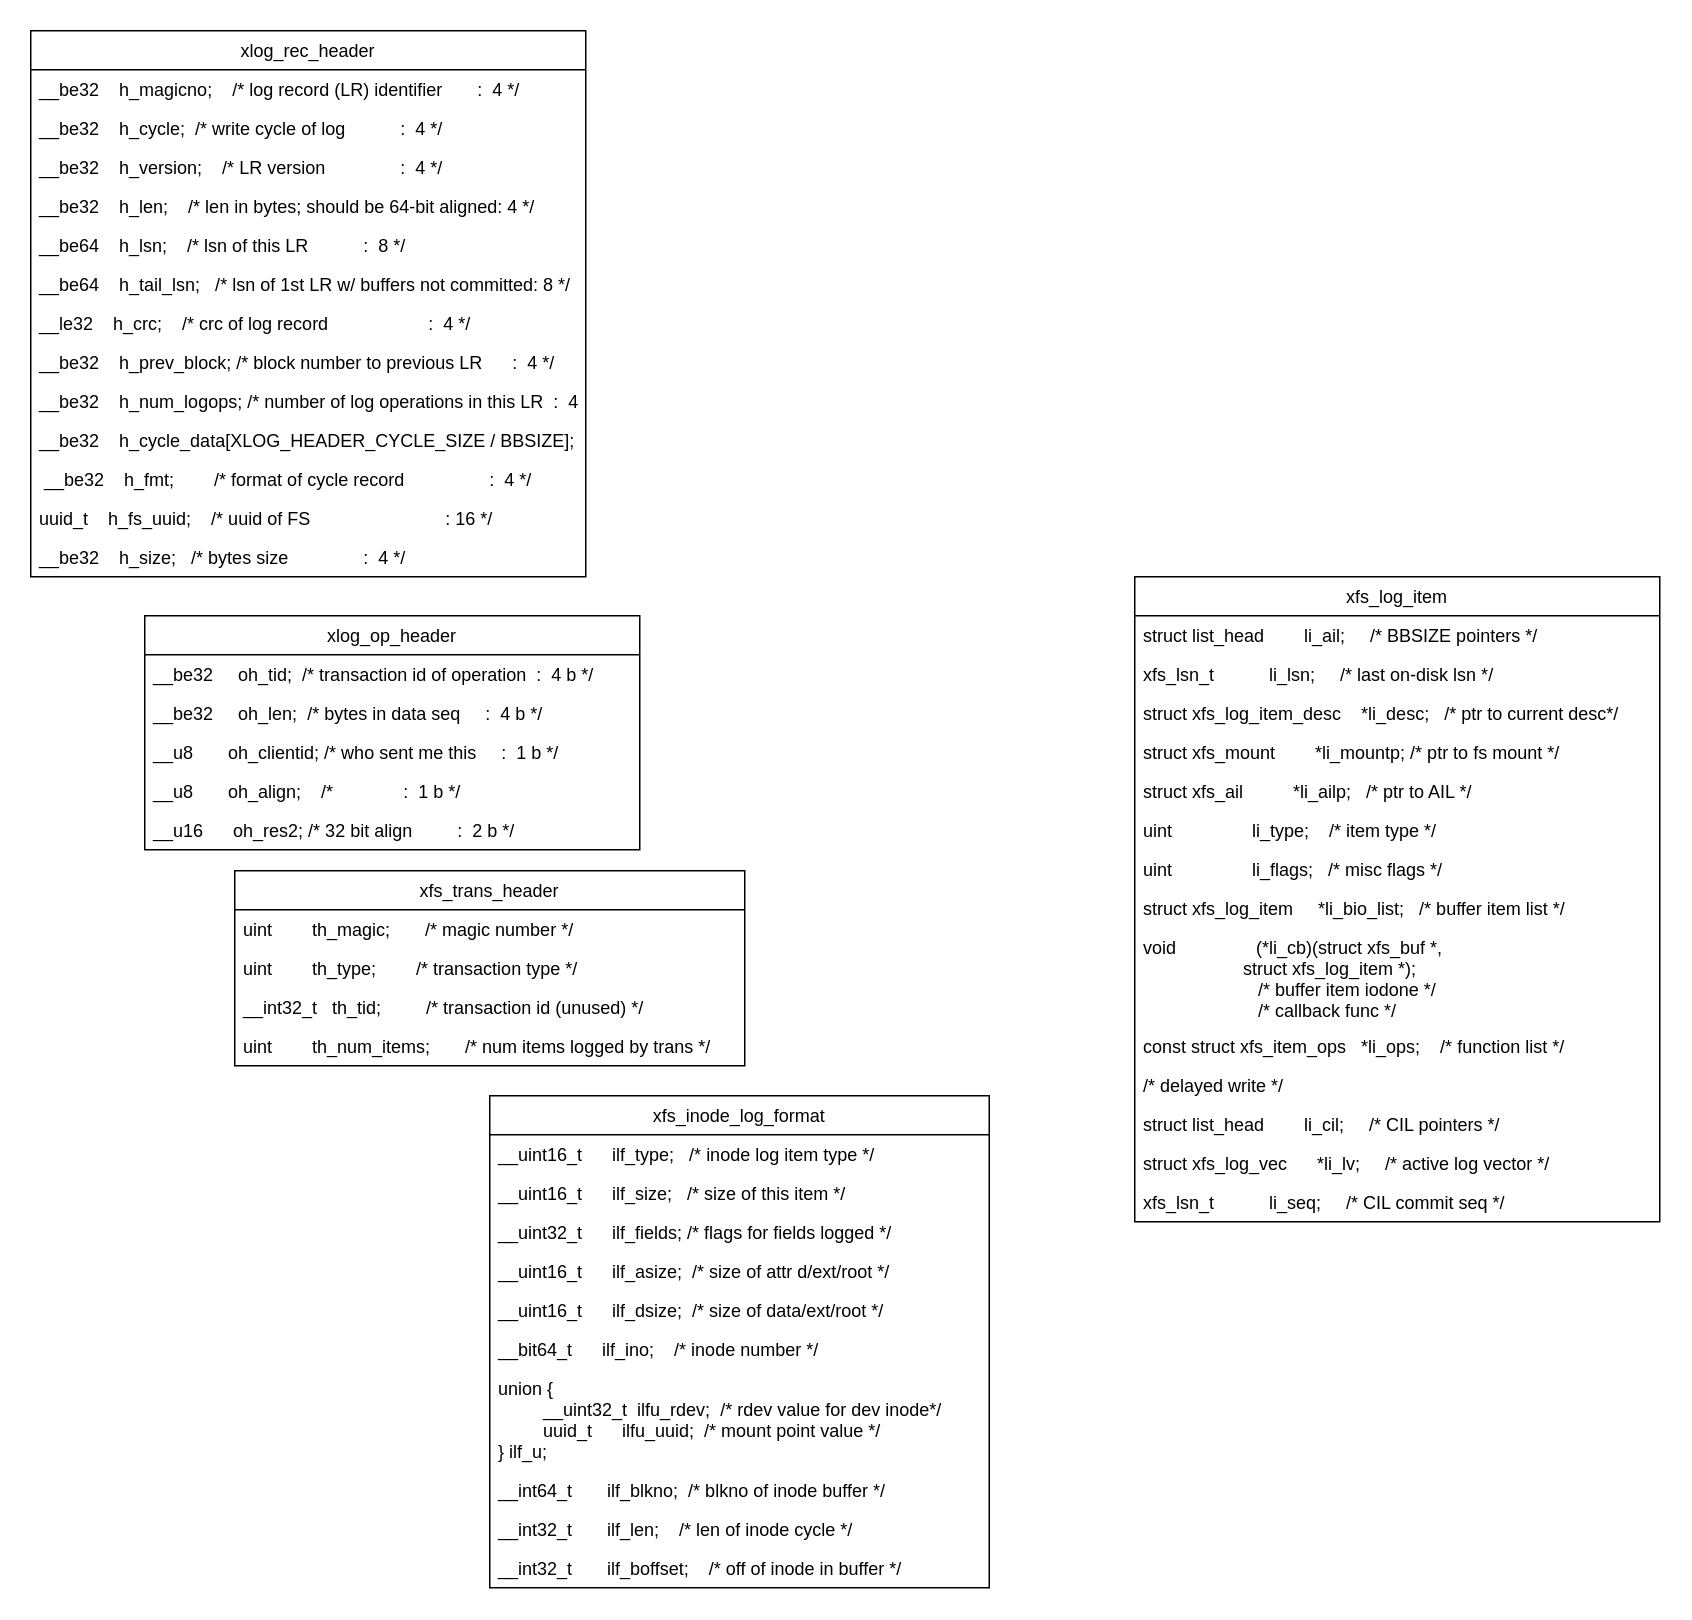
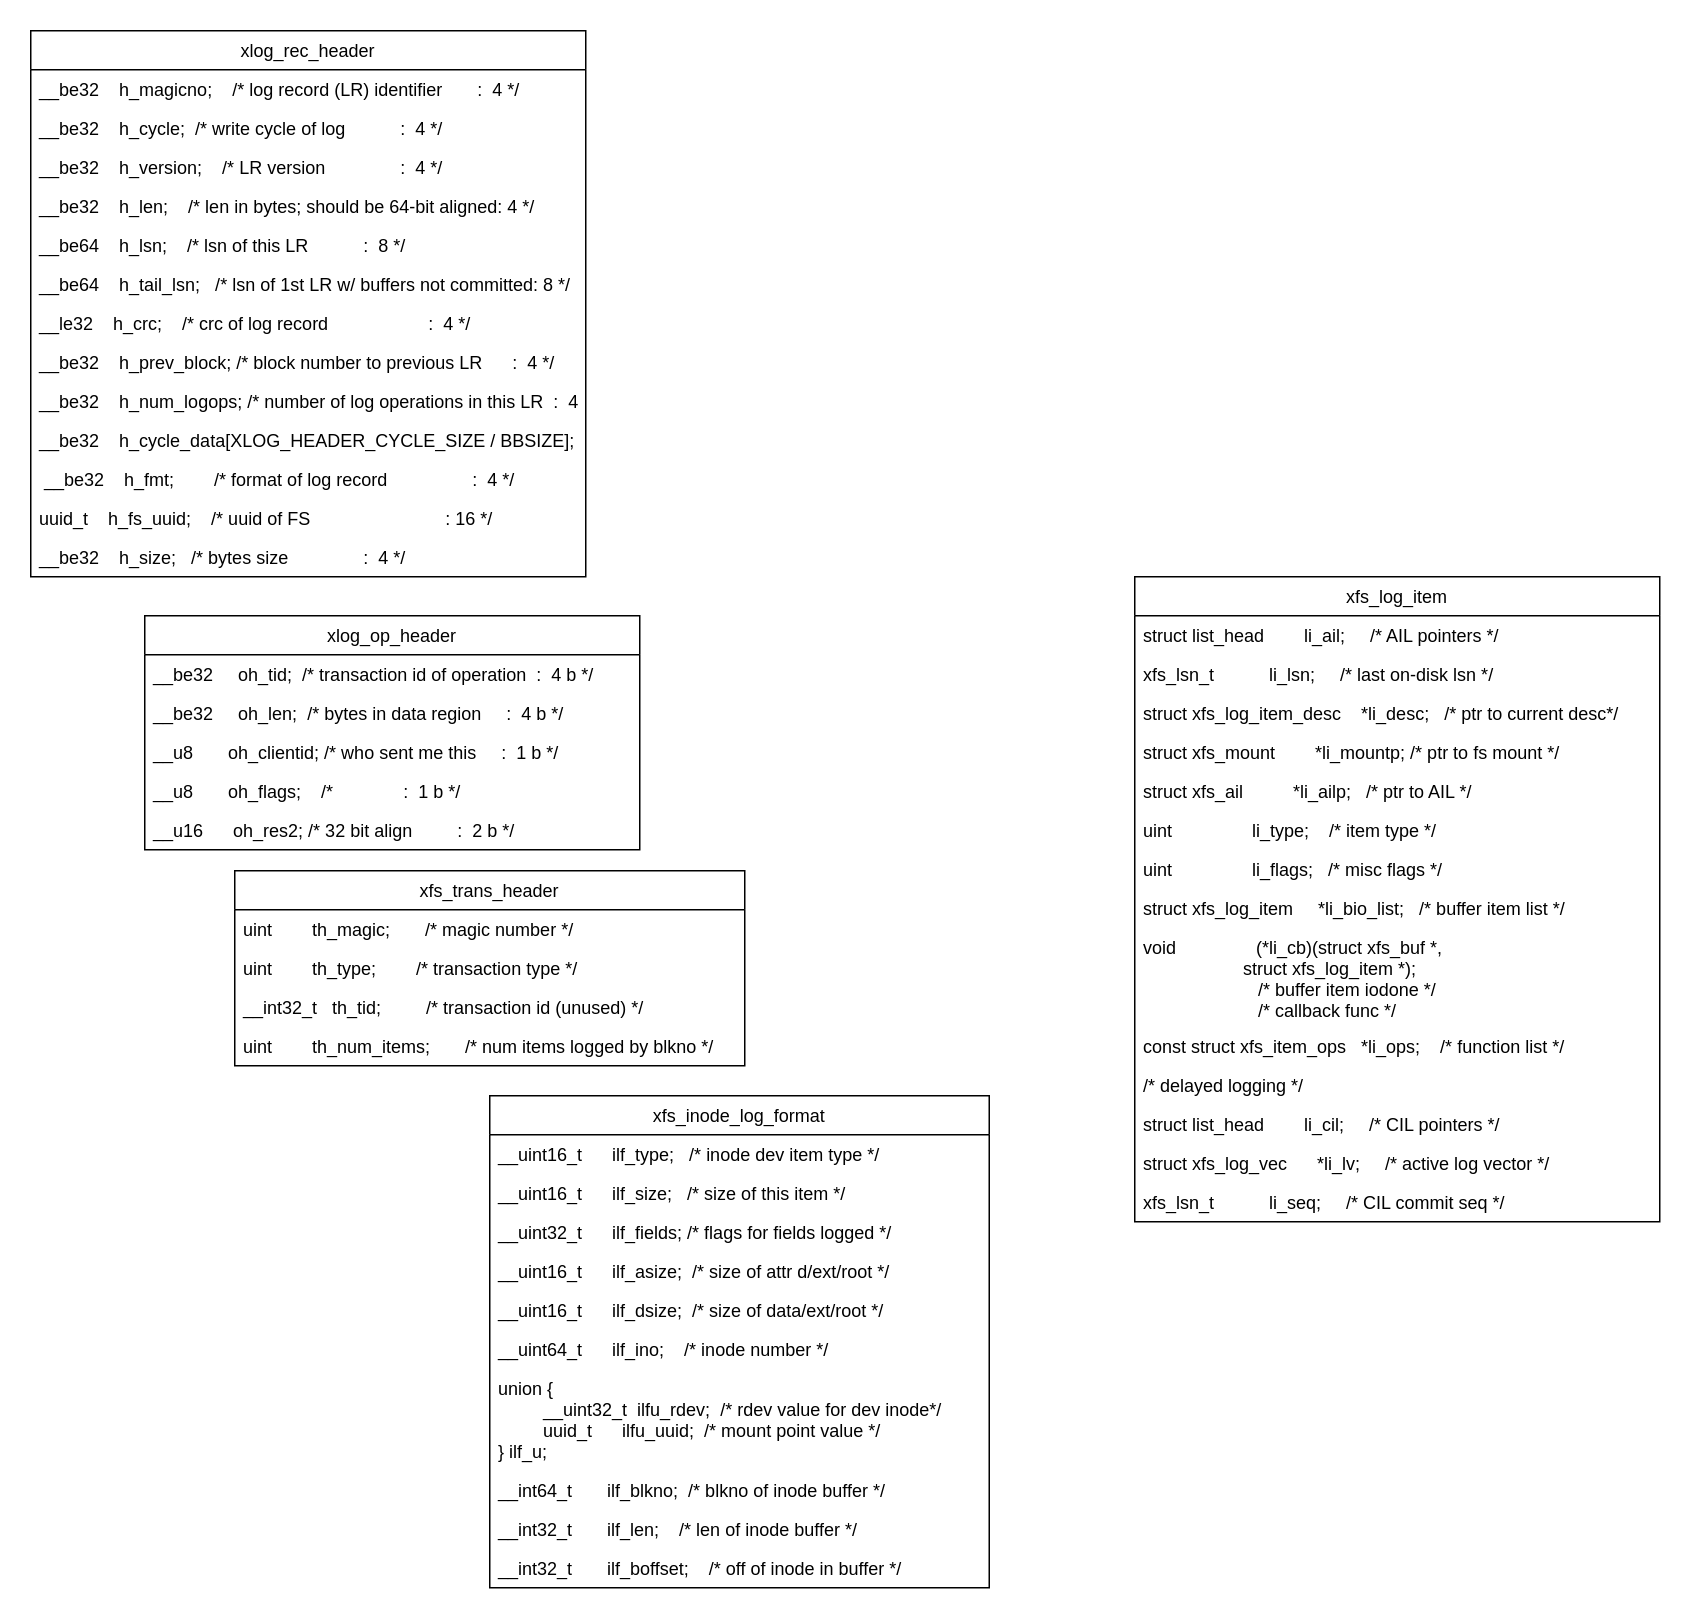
node "__be32 h_fmt; /* format of cycle record : 4 */": label "__be32 h_fmt; /* format of cycle record : 4 */" -> "__be32 h_fmt; /* format of log record : 4 */"
node "struct list_head li_ail; /* BBSIZE pointers */": label "struct list_head li_ail; /* BBSIZE pointers */" -> "struct list_head li_ail; /* AIL pointers */"
node "__be32 oh_len; /* bytes in data seq : 4 b */": label "__be32 oh_len; /* bytes in data seq : 4 b */" -> "__be32 oh_len; /* bytes in data region : 4 b */"
node "__u8 oh_align; /* : 1 b */": label "__u8 oh_align; /* : 1 b */" -> "__u8 oh_flags; /* : 1 b */"
node "uint th_num_items; /* num items logged by trans */": label "uint th_num_items; /* num items logged by trans */" -> "uint th_num_items; /* num items logged by blkno */"
node "/* delayed write */": label "/* delayed write */" -> "/* delayed logging */"
node "__uint16_t ilf_type; /* inode log item type */": label "__uint16_t ilf_type; /* inode log item type */" -> "__uint16_t ilf_type; /* inode dev item type */"
node "__bit64_t ilf_ino; /* inode number */": label "__bit64_t ilf_ino; /* inode number */" -> "__uint64_t ilf_ino; /* inode number */"
node "__int32_t ilf_len; /* len of inode cycle */": label "__int32_t ilf_len; /* len of inode cycle */" -> "__int32_t ilf_len; /* len of inode buffer */"
